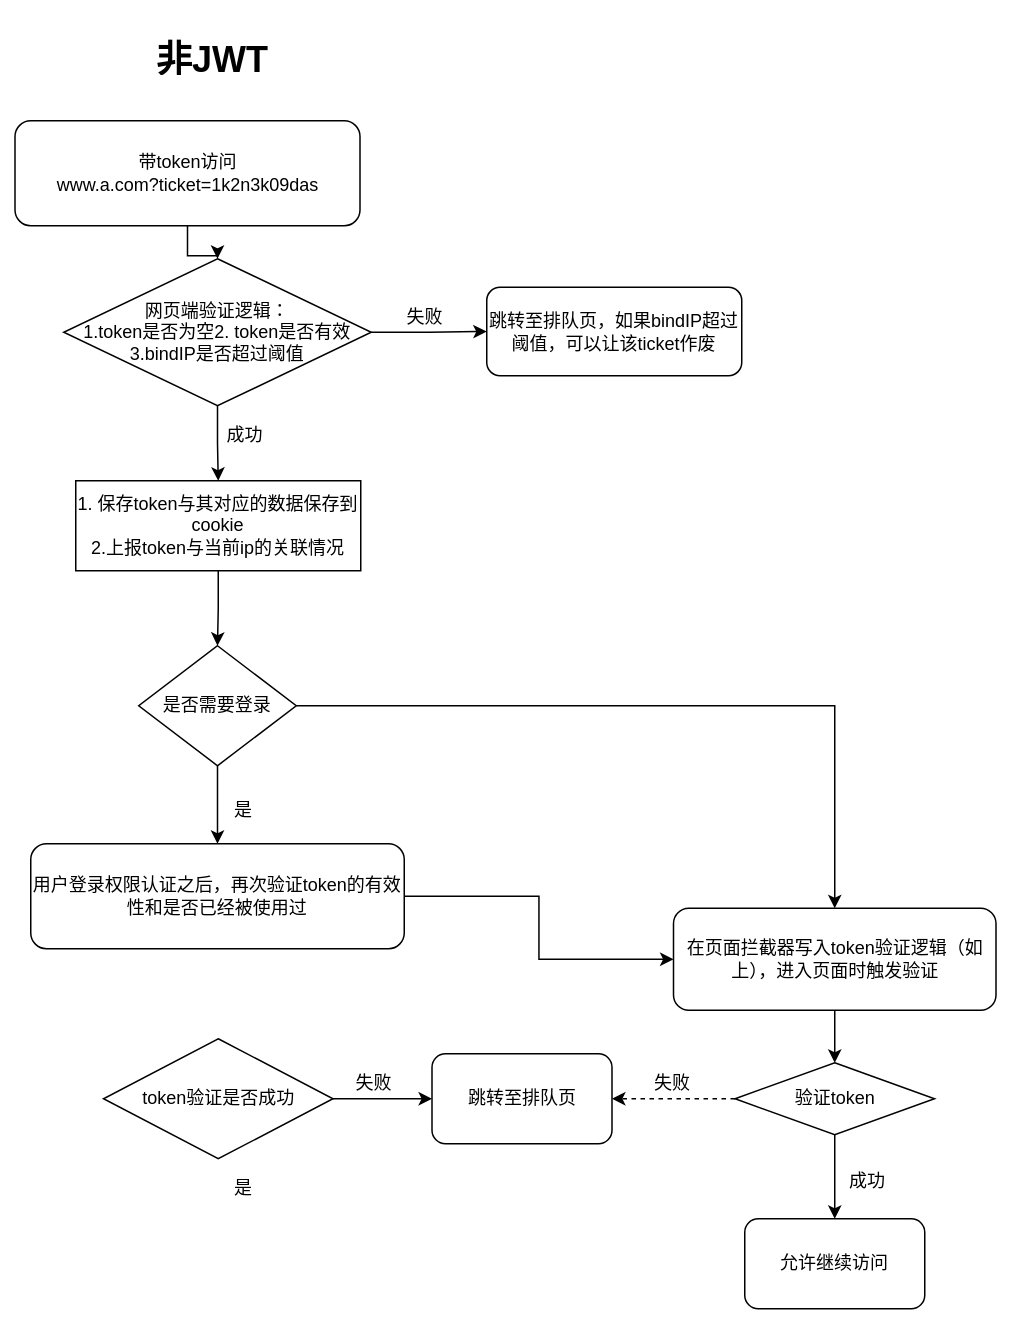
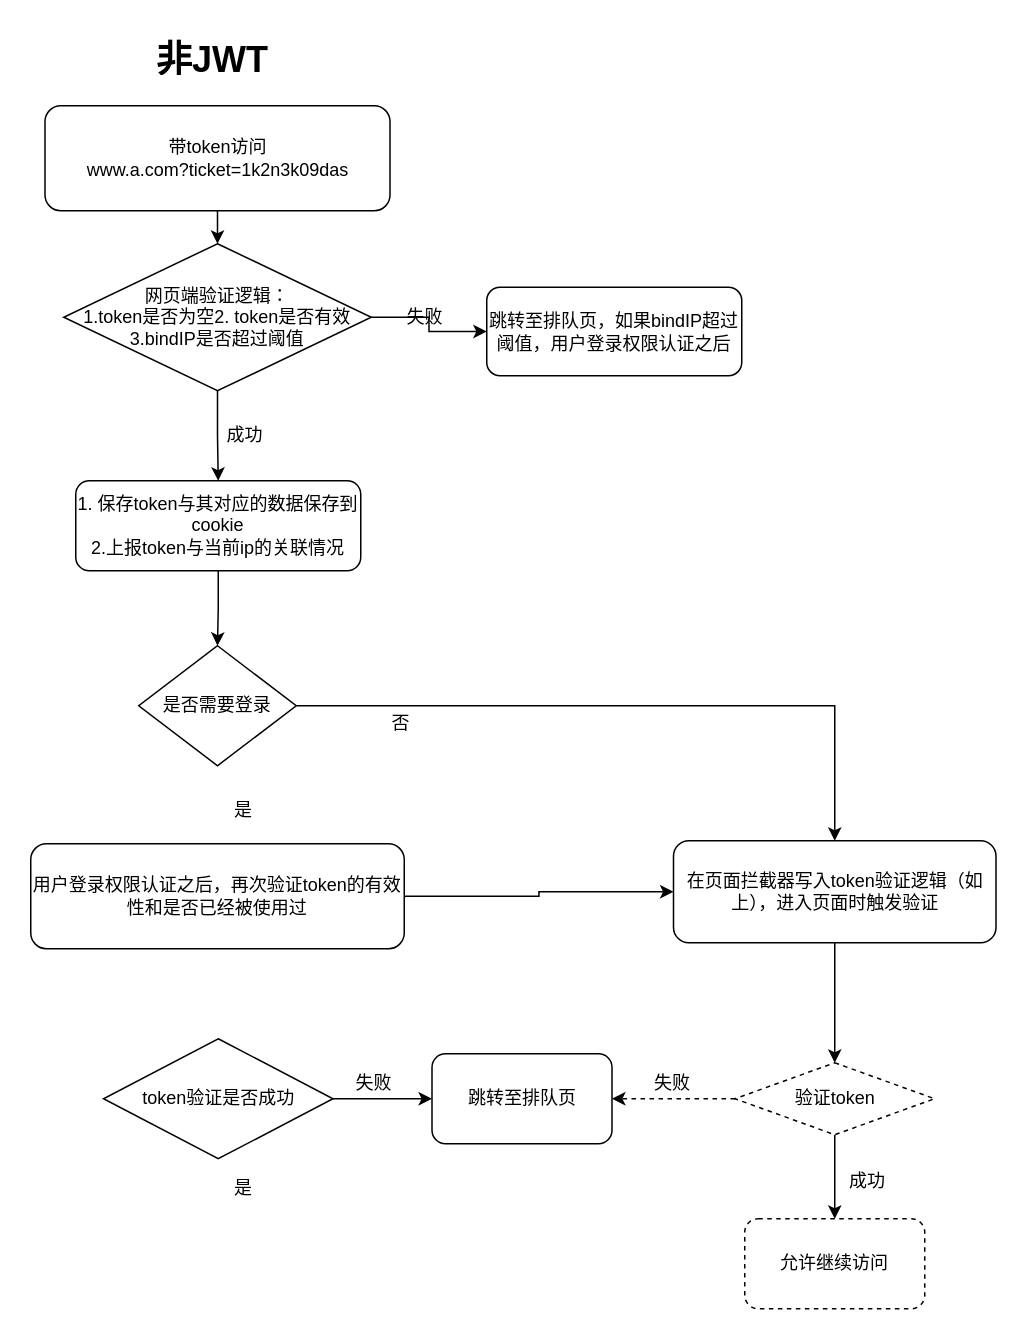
node "带token访问 www.a.com?ticket=1k2n3k09das": moved (188, 173) -> (218, 158)
node "网页端验证逻辑： 1.token是否为空2. token是否有效 3.bindIP是否超过阈值": moved (218, 332) -> (218, 317)
node "跳转至排队页，如果bindIP超过阈值，可以让该ticket作废": label "跳转至排队页，如果bindIP超过阈值，可以让该ticket作废" -> "跳转至排队页，如果bindIP超过阈值，用户登录权限认证之后"
node "1. 保存token与其对应的数据保存到cookie 2.上报token与当前ip的关联情况": shape rectangle -> rounded rectangle
node "否": added
edge "是否需要登录" -> "用户登录权限认证之后，再次验证token的有效性和是否已经被使用过": removed
node "在页面拦截器写入token验证逻辑（如上），进入页面时触发验证": moved (835, 959) -> (835, 892)
node "验证token": style solid -> dashed
node "允许继续访问": style solid -> dashed
